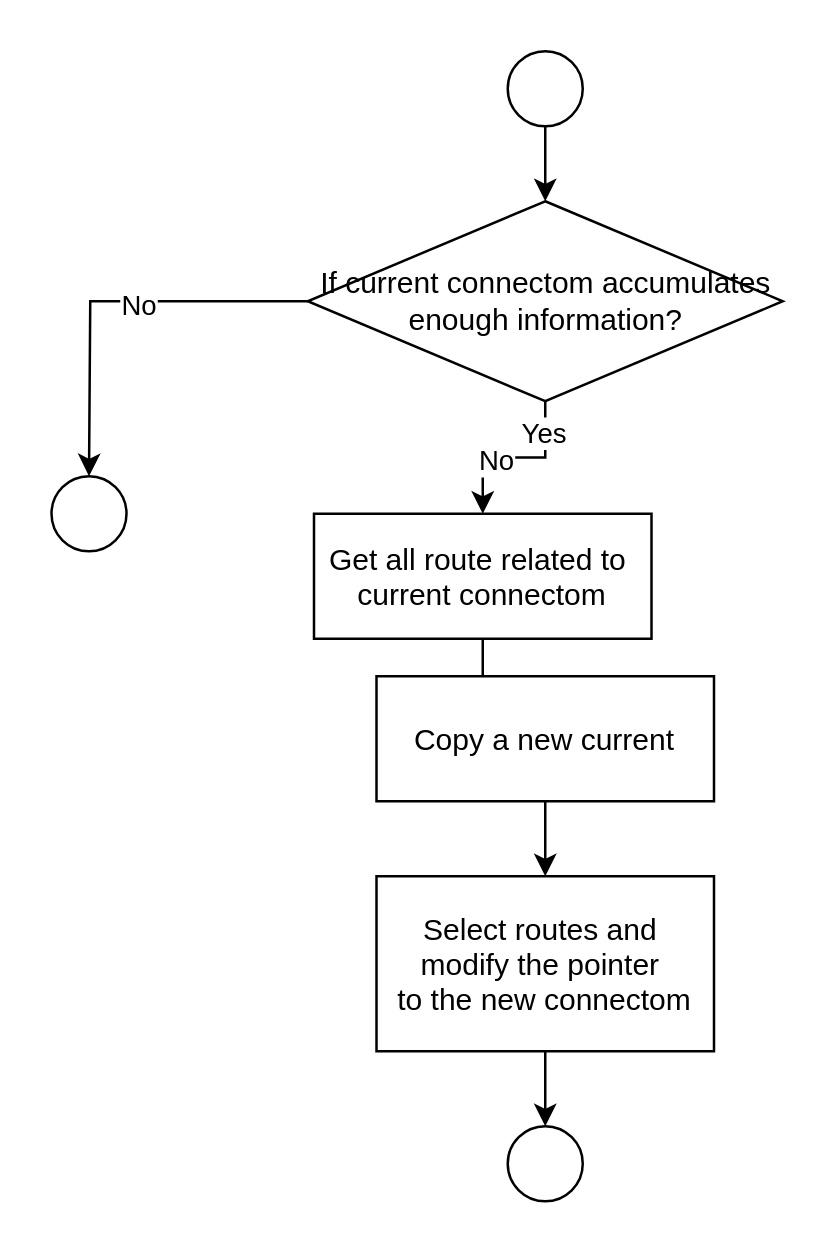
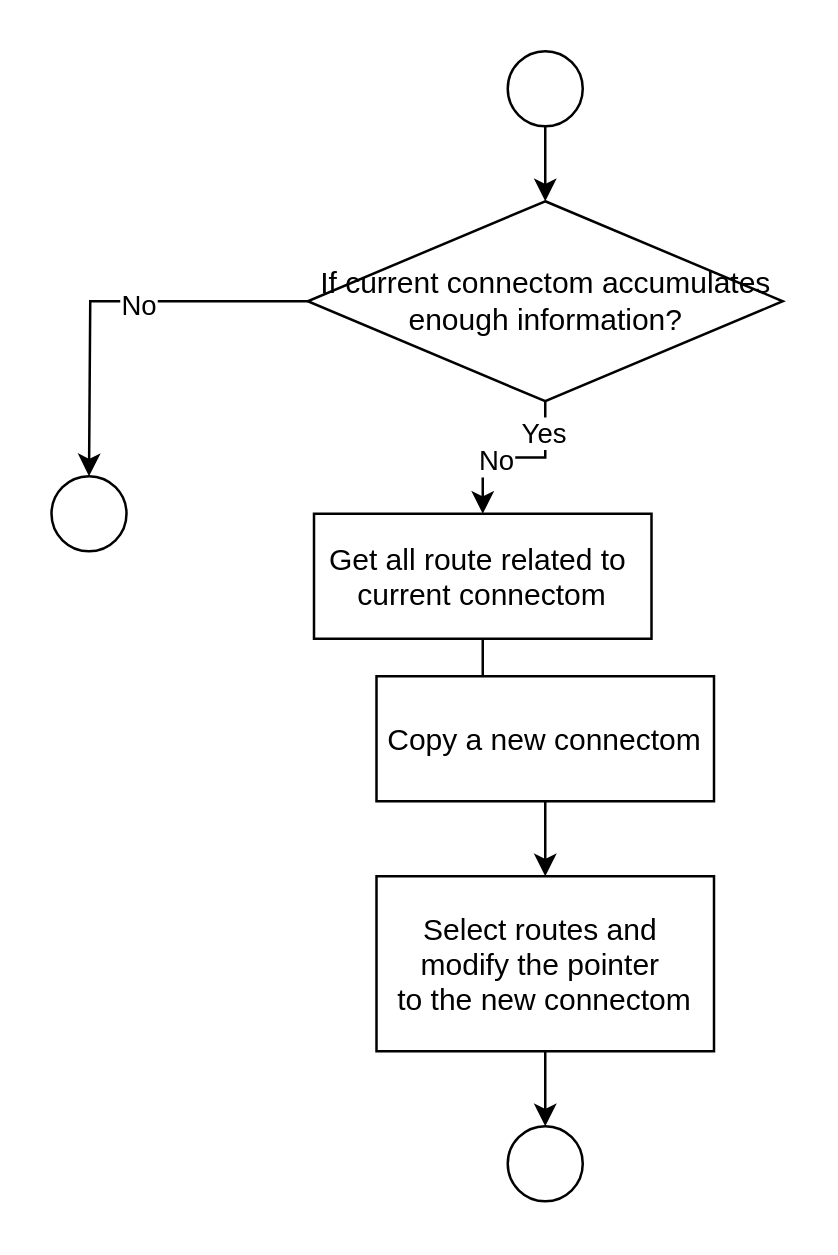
node "Copy a new current": label "Copy a new current" -> "Copy a new connectom"
